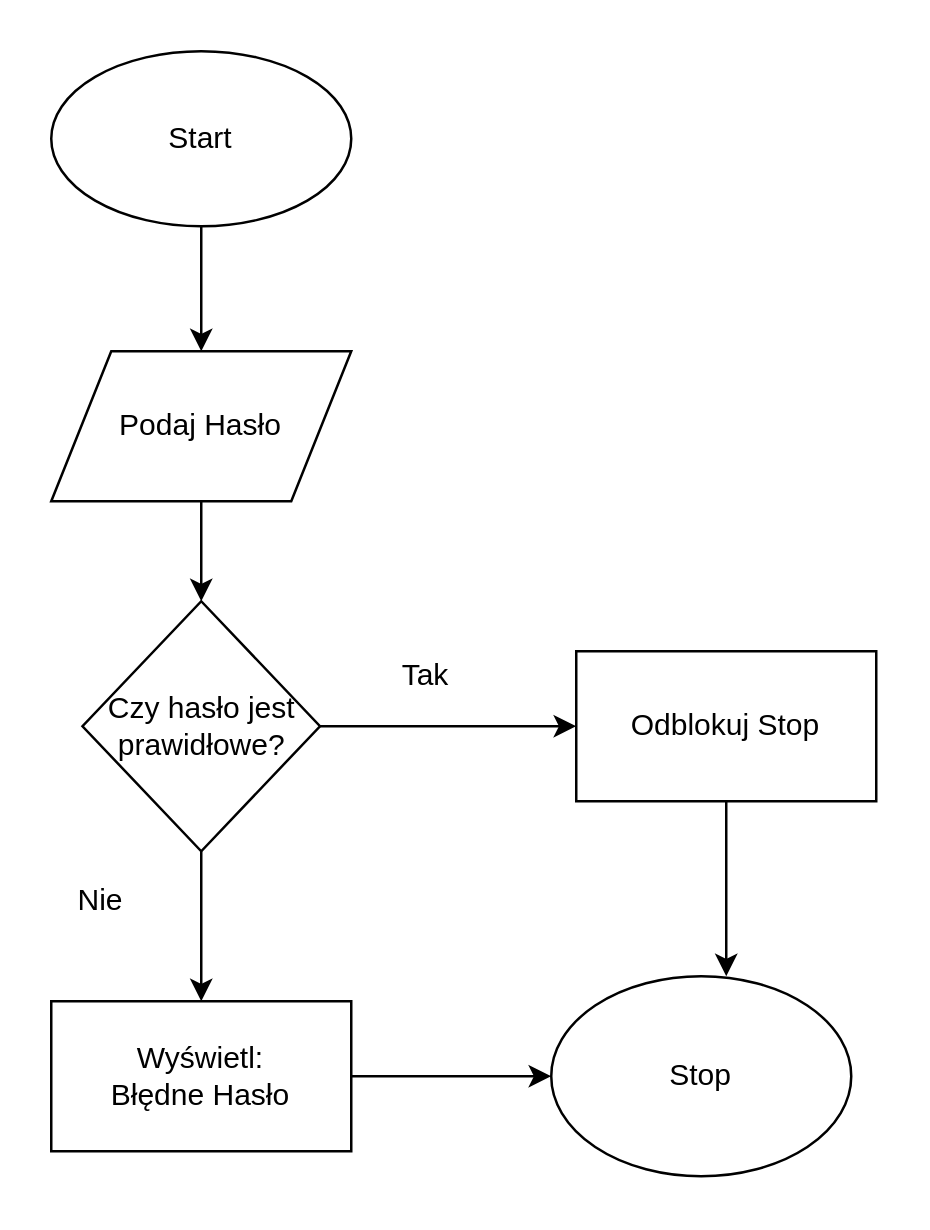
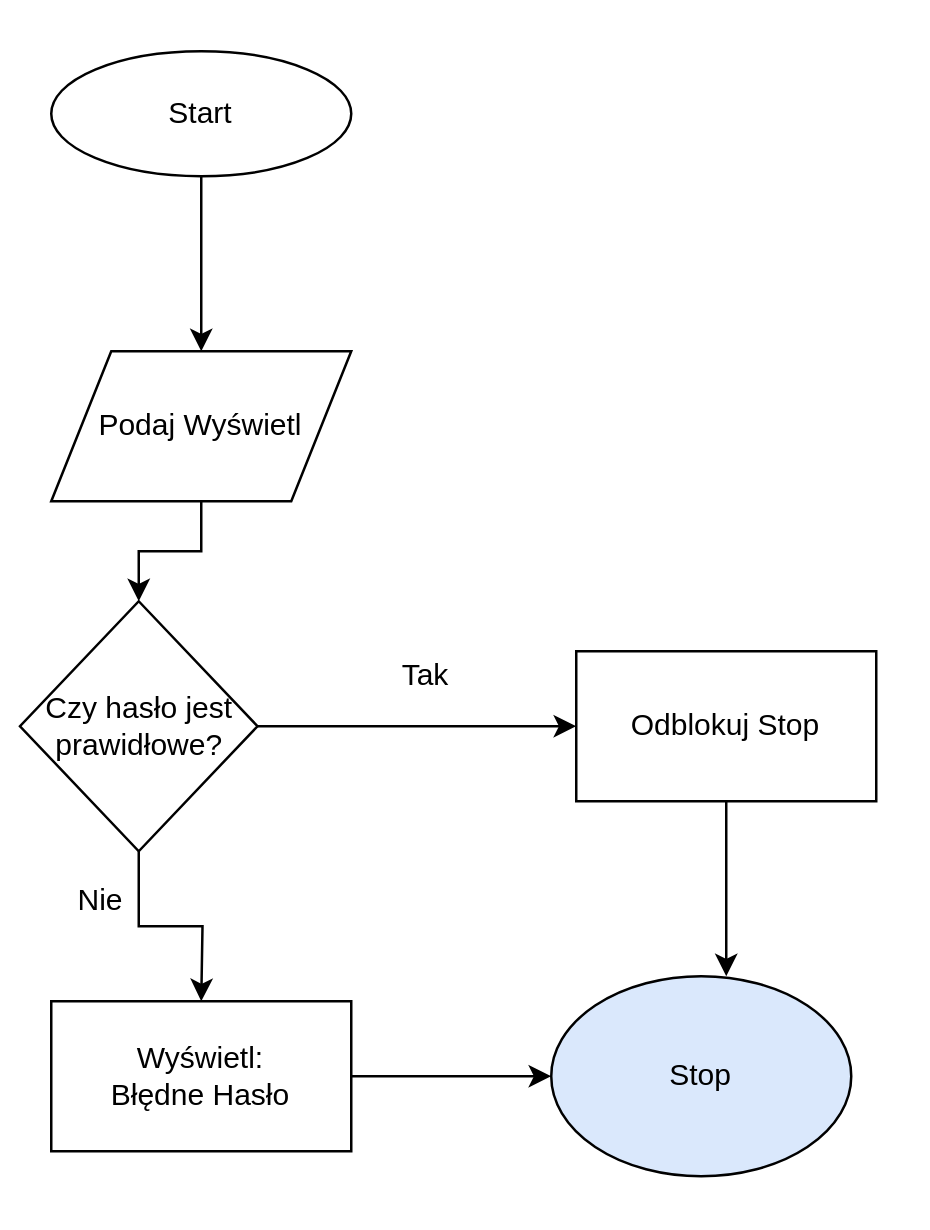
node "Start": size 300x175 -> 300x125
node "Podaj Hasło": label "Podaj Hasło" -> "Podaj Wyświetl"
node "Czy hasło jest prawidłowe?": moved (201, 726) -> (139, 726)
node "Stop": fillcolor #ffffff -> #dae8fc
